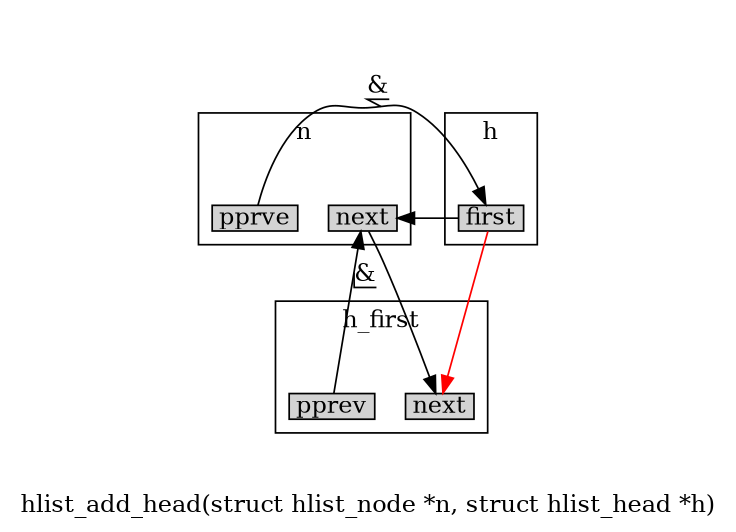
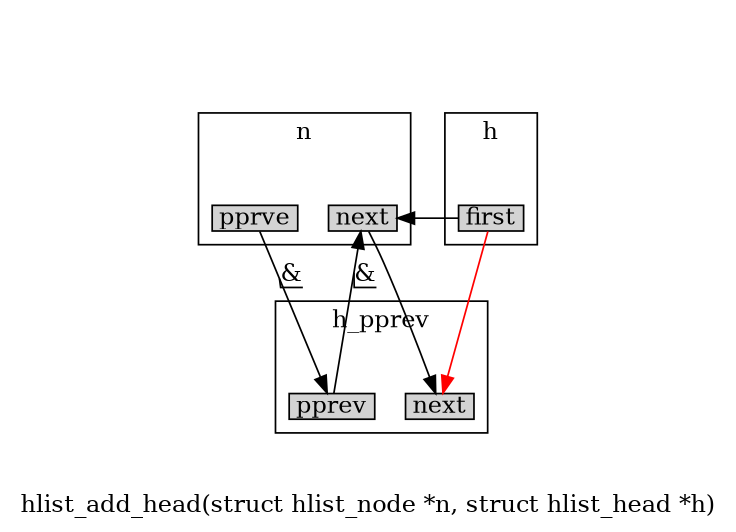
edge "pprve" -> "first": now "pprve" -> "pprev"
cluster "h_first": label "h_first" -> "h_pprev"
